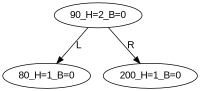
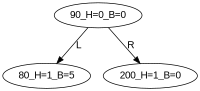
node "90_H=2_B=0": label "90_H=2_B=0" -> "90_H=0_B=0"
node "80_H=1_B=0": label "80_H=1_B=0" -> "80_H=1_B=5"
